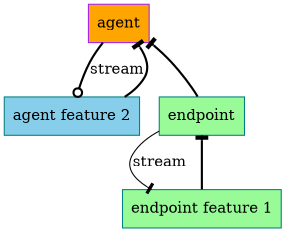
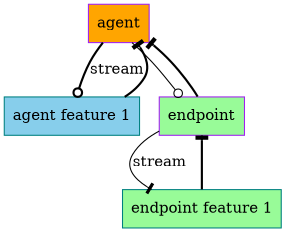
edge "agent" -> "endpoint": added
node "agent feature 2": label "agent feature 2" -> "agent feature 1"
node "endpoint": color teal -> purple
